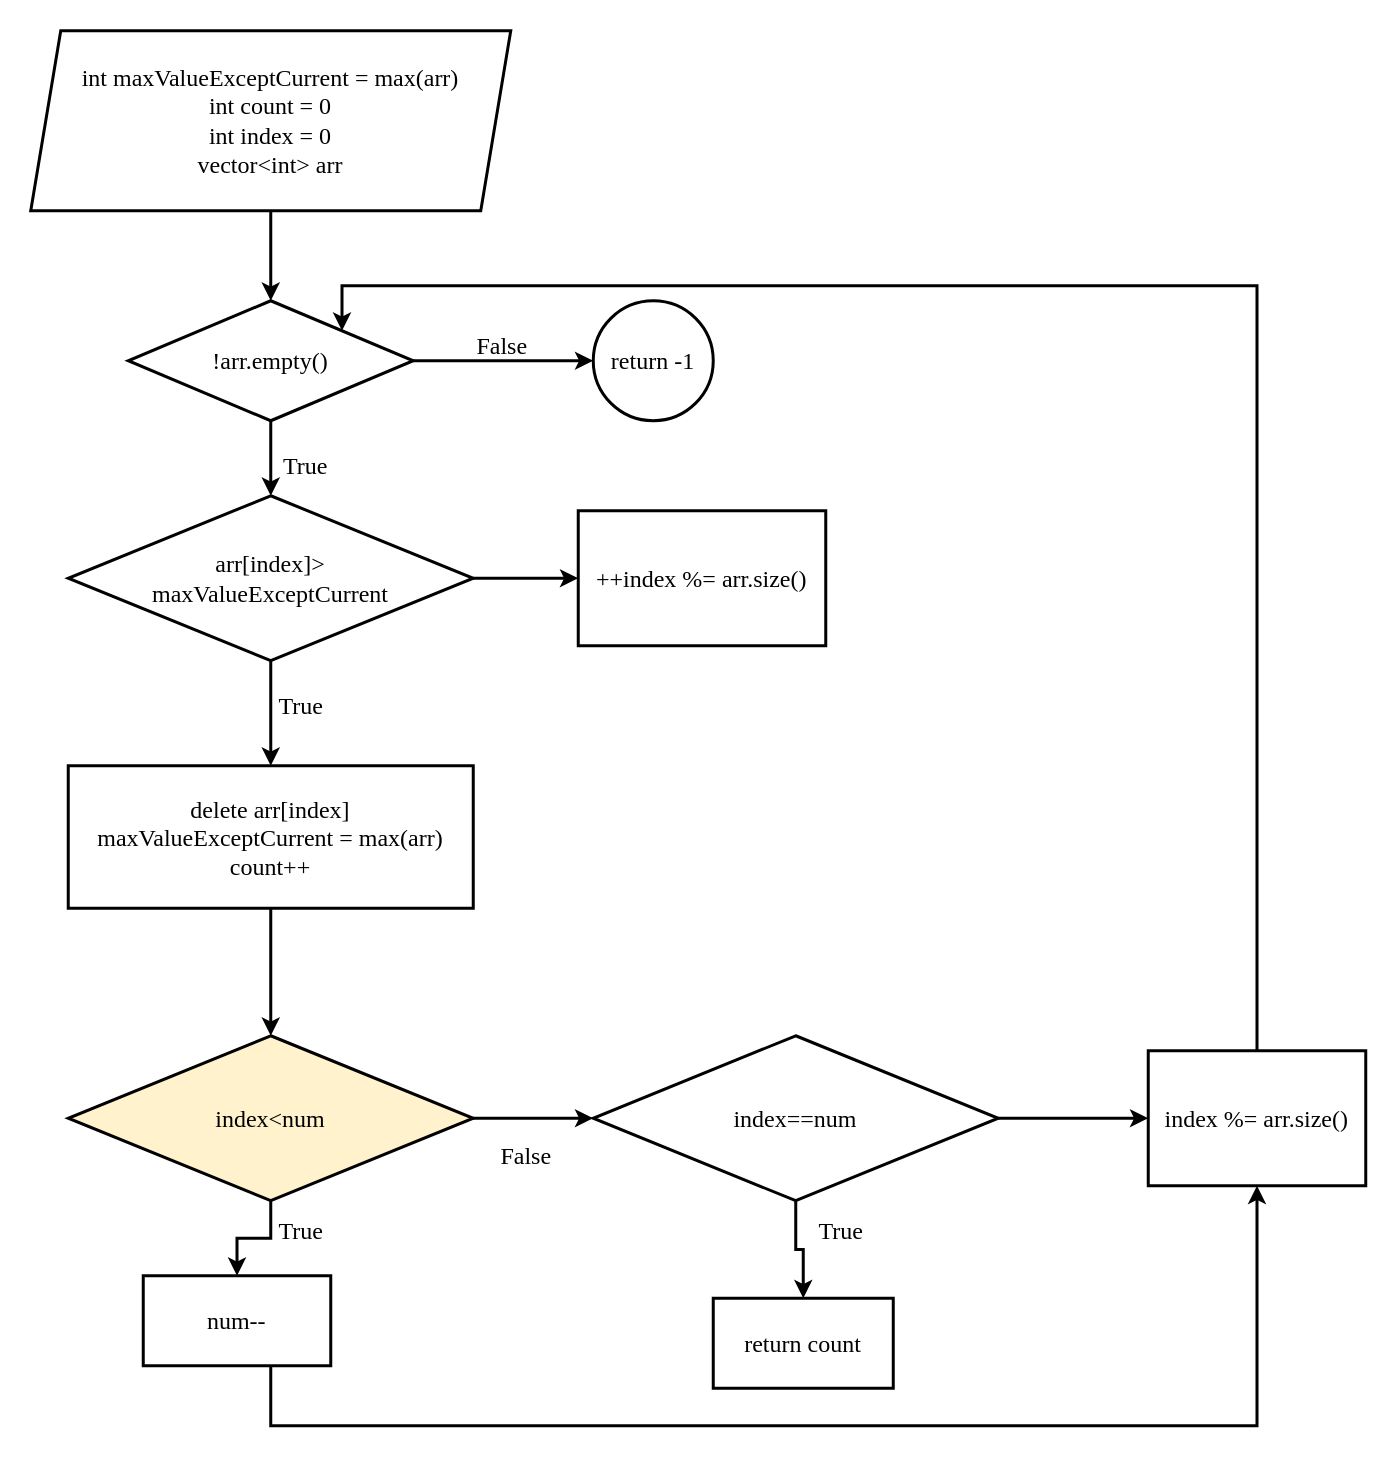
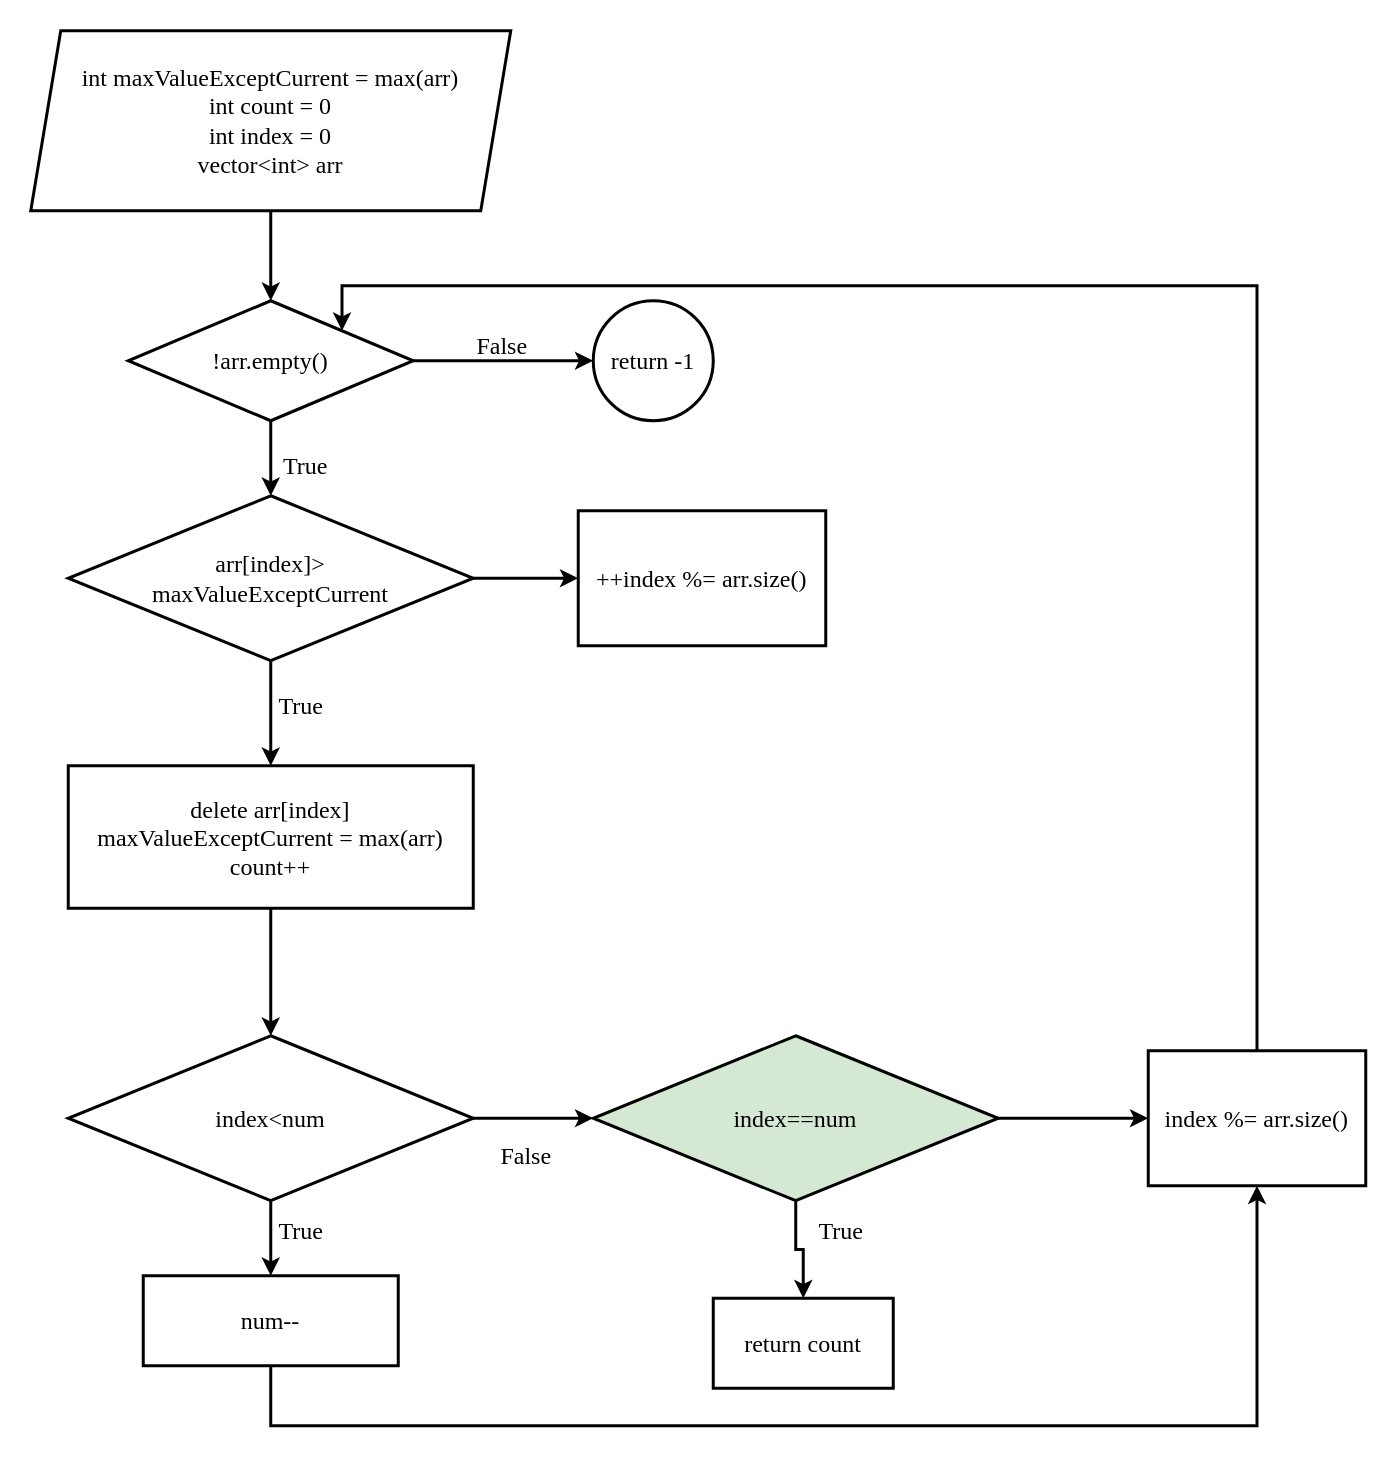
node "index<num": fillcolor #fff2cc -> #ffffff
node "index==num": fillcolor #ffffff -> #d5e8d4
node "num--": size 188x90 -> 255x90
